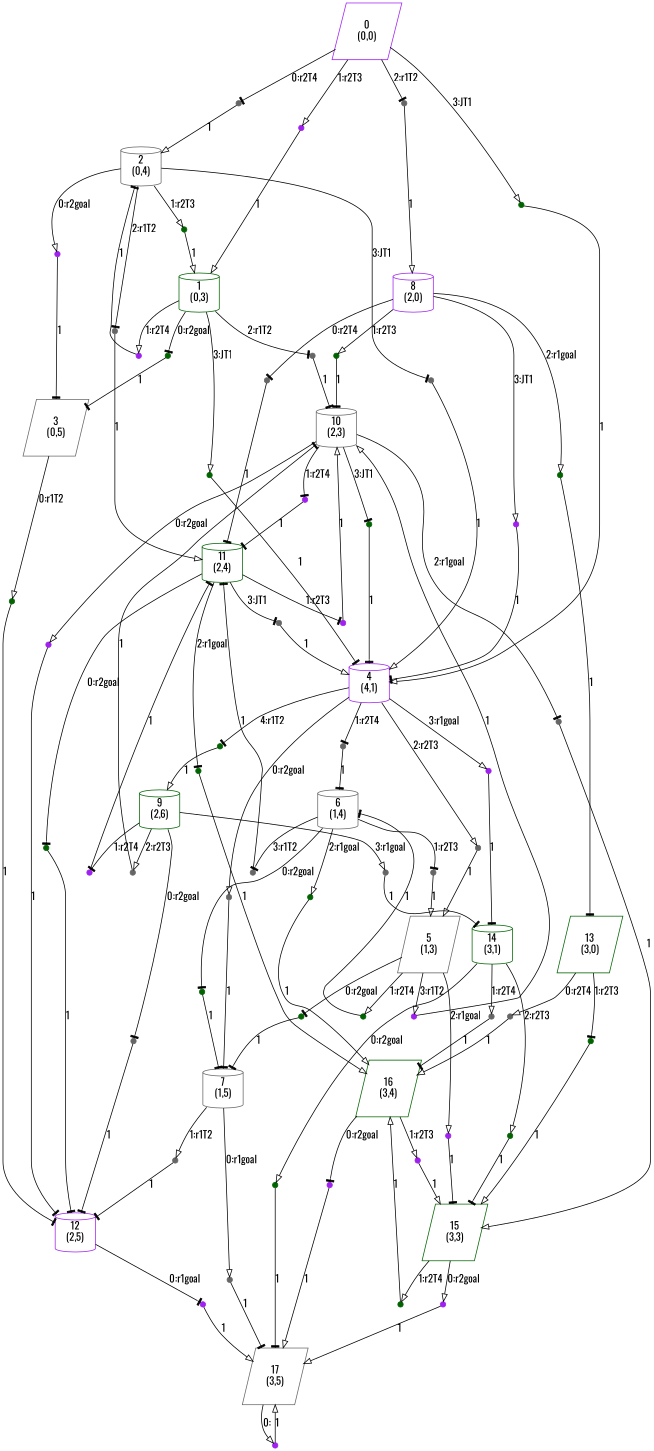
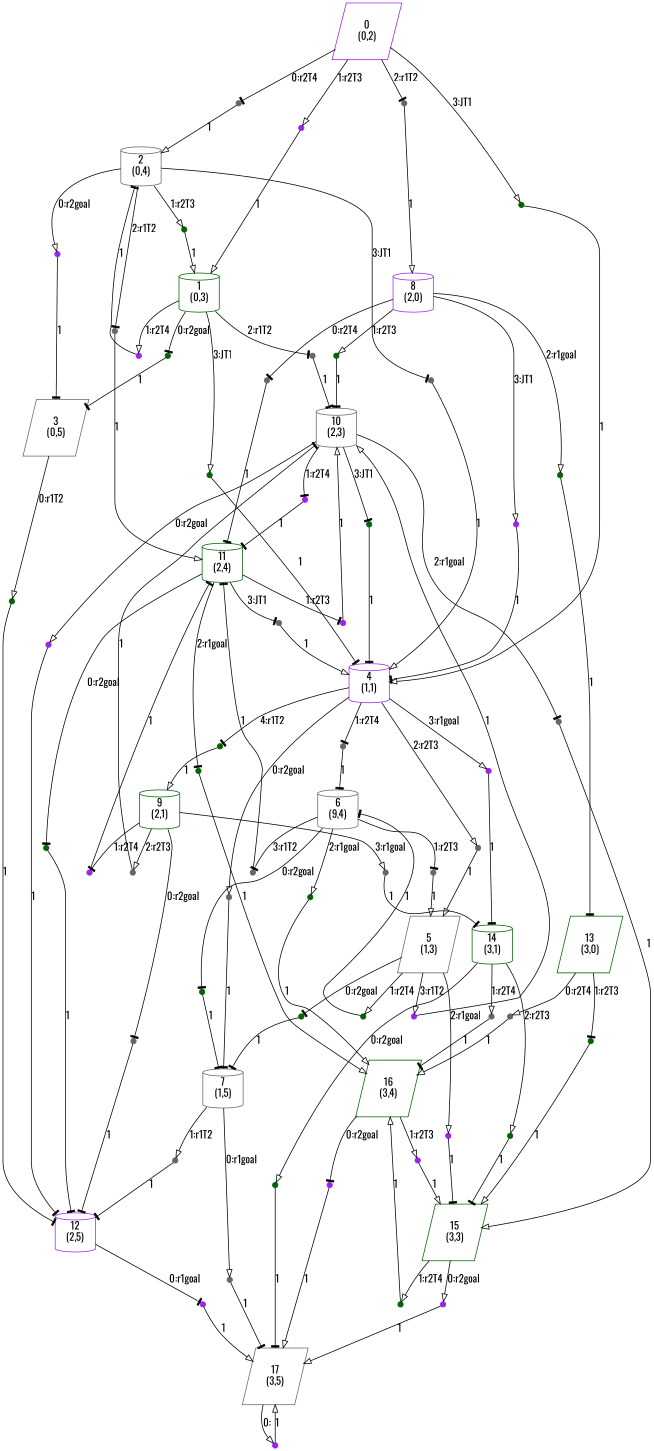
node "0 (0,0)": label "0 (0,0)" -> "0 (0,2)"
node "4 (4,1)": label "4 (4,1)" -> "4 (1,1)"
node "9 (2,6)": label "9 (2,6)" -> "9 (2,1)"
node "6 (1,4)": label "6 (1,4)" -> "6 (9,4)"
